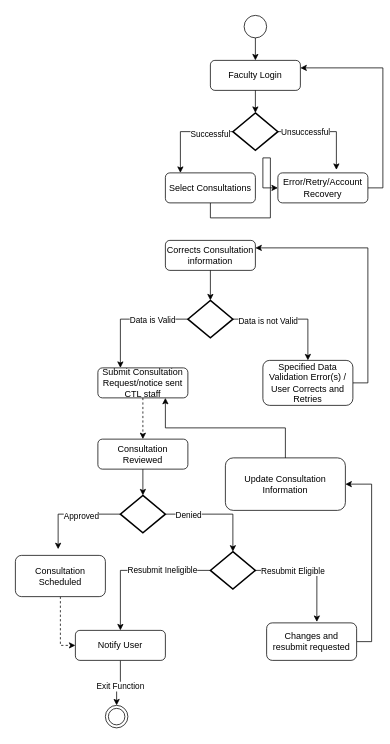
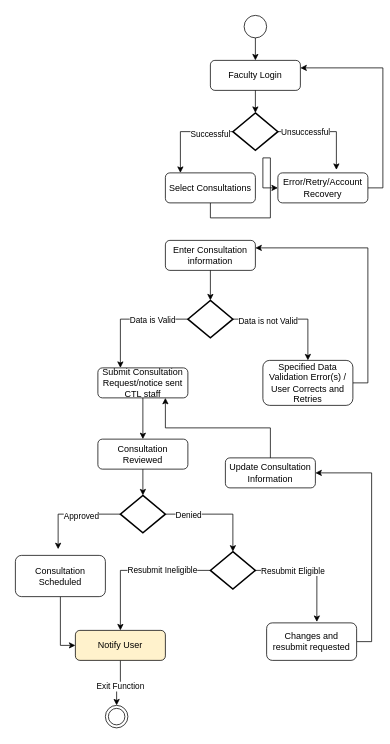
node "Corrects Consultation information": label "Corrects Consultation information" -> "Enter Consultation information"
edge "Submit Consultation Request/notice sent CTL staff" -> "Consultation Reviewed": style dashed -> solid
node "Update Consultation Information": size 120x53 -> 90x30
edge "Consultation Scheduled" -> "Notify User": style dashed -> solid
node "Notify User": fillcolor #ffffff -> #fff2cc
